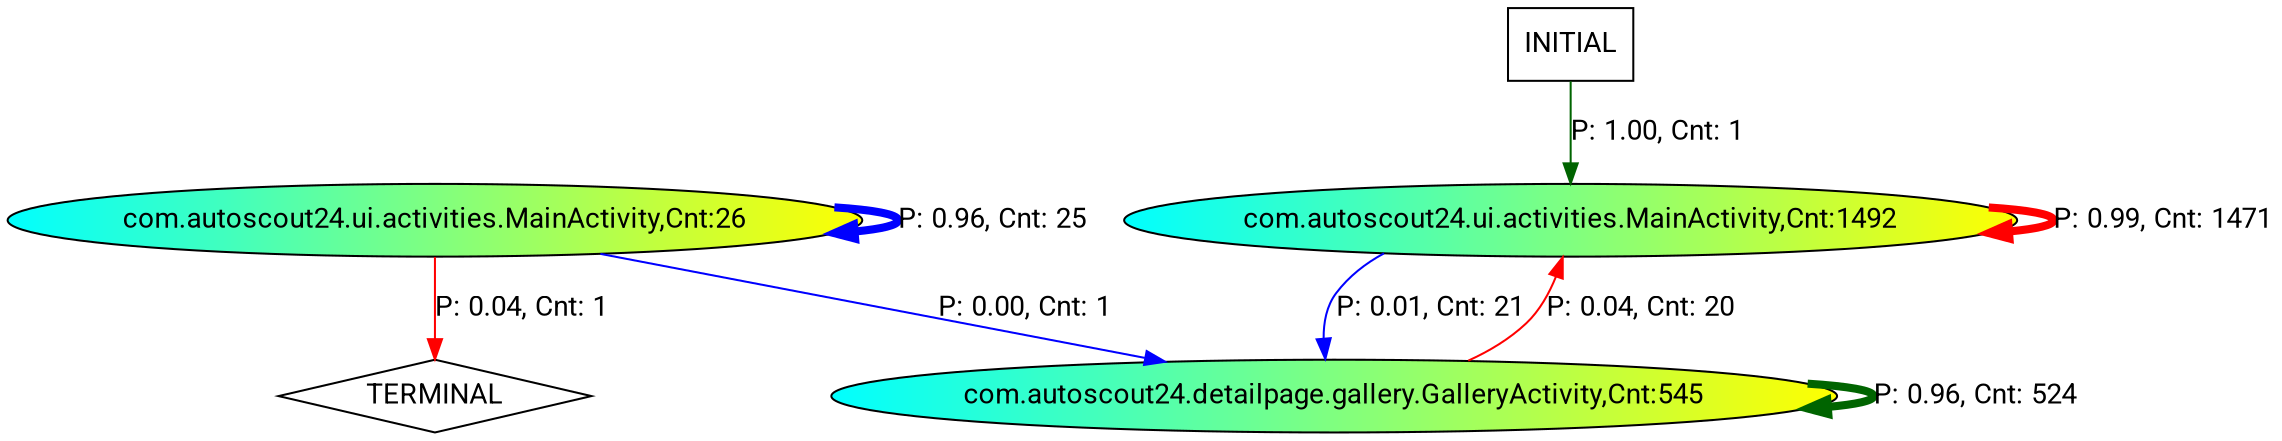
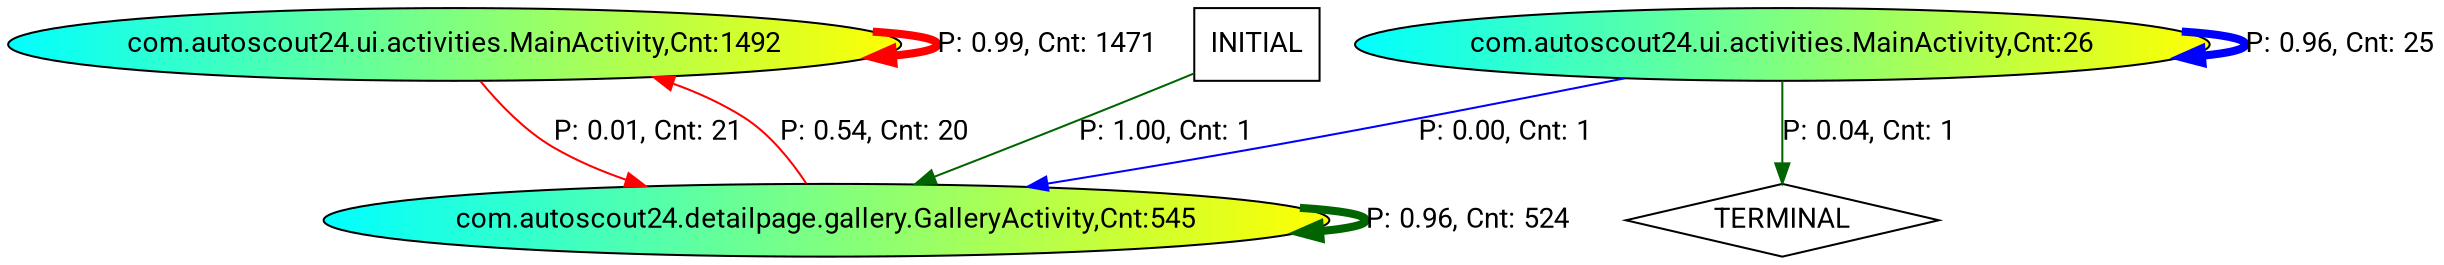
edge "INITIAL" -> "com.autoscout24.ui.activities.MainActivity,Cnt:1492": now "INITIAL" -> "com.autoscout24.detailpage.gallery.GalleryActivity,Cnt:545"
edge "com.autoscout24.ui.activities.MainActivity,Cnt:1492" -> "com.autoscout24.detailpage.gallery.GalleryActivity,Cnt:545": color blue -> red
edge "com.autoscout24.ui.activities.MainActivity,Cnt:26" -> "TERMINAL": color red -> darkgreen
edge "com.autoscout24.detailpage.gallery.GalleryActivity,Cnt:545" -> "com.autoscout24.ui.activities.MainActivity,Cnt:1492": label "P: 0.04, Cnt: 20" -> "P: 0.54, Cnt: 20"
